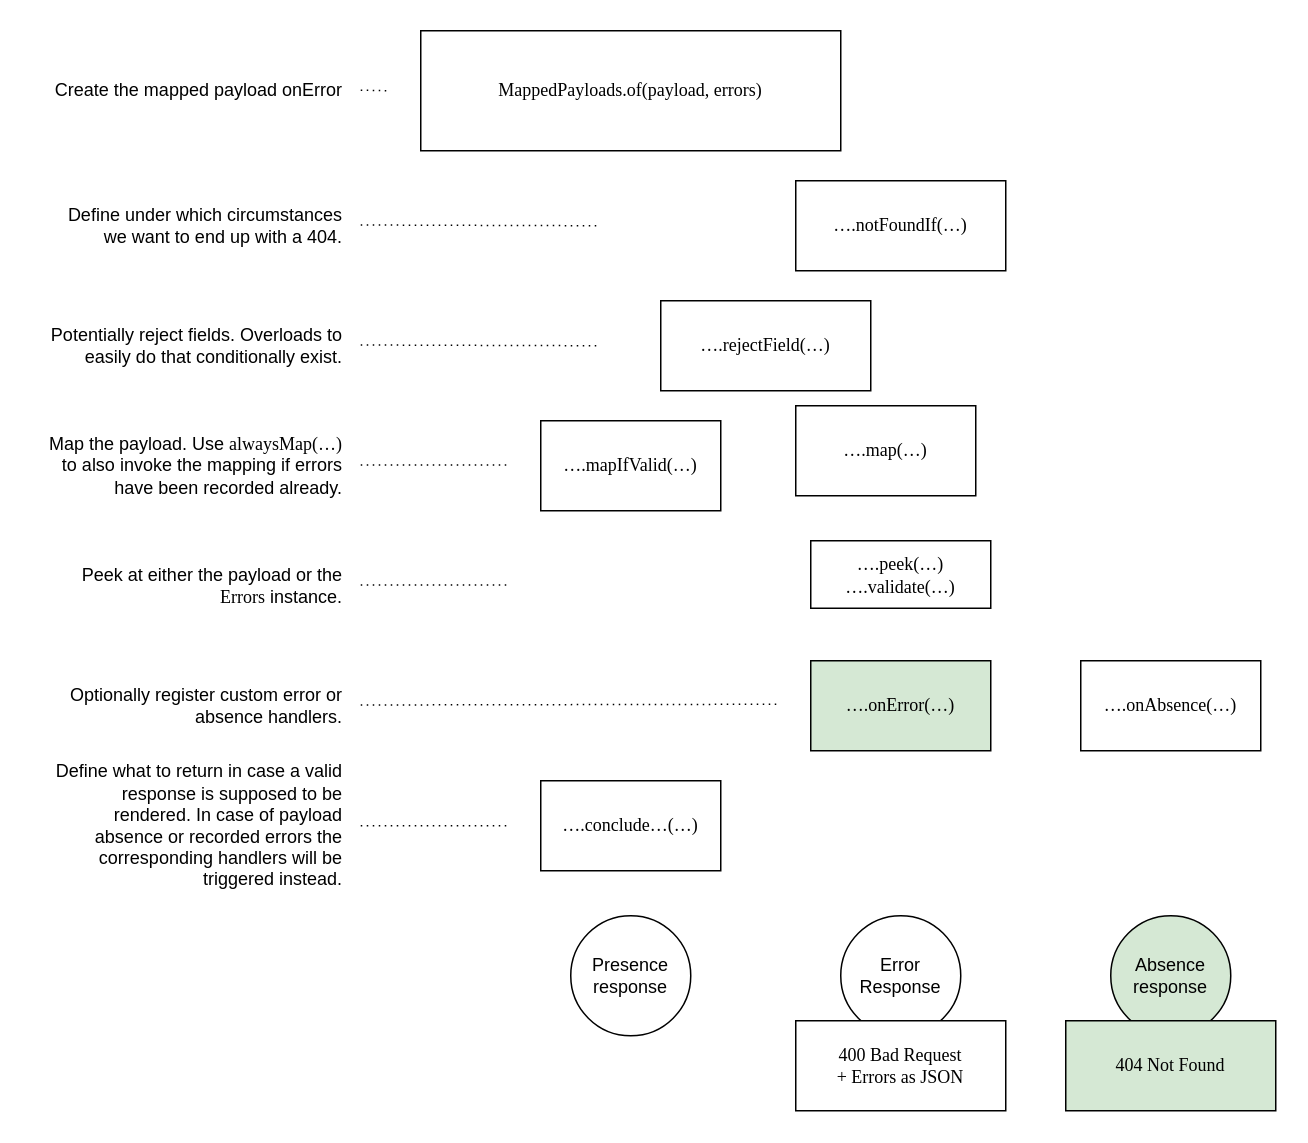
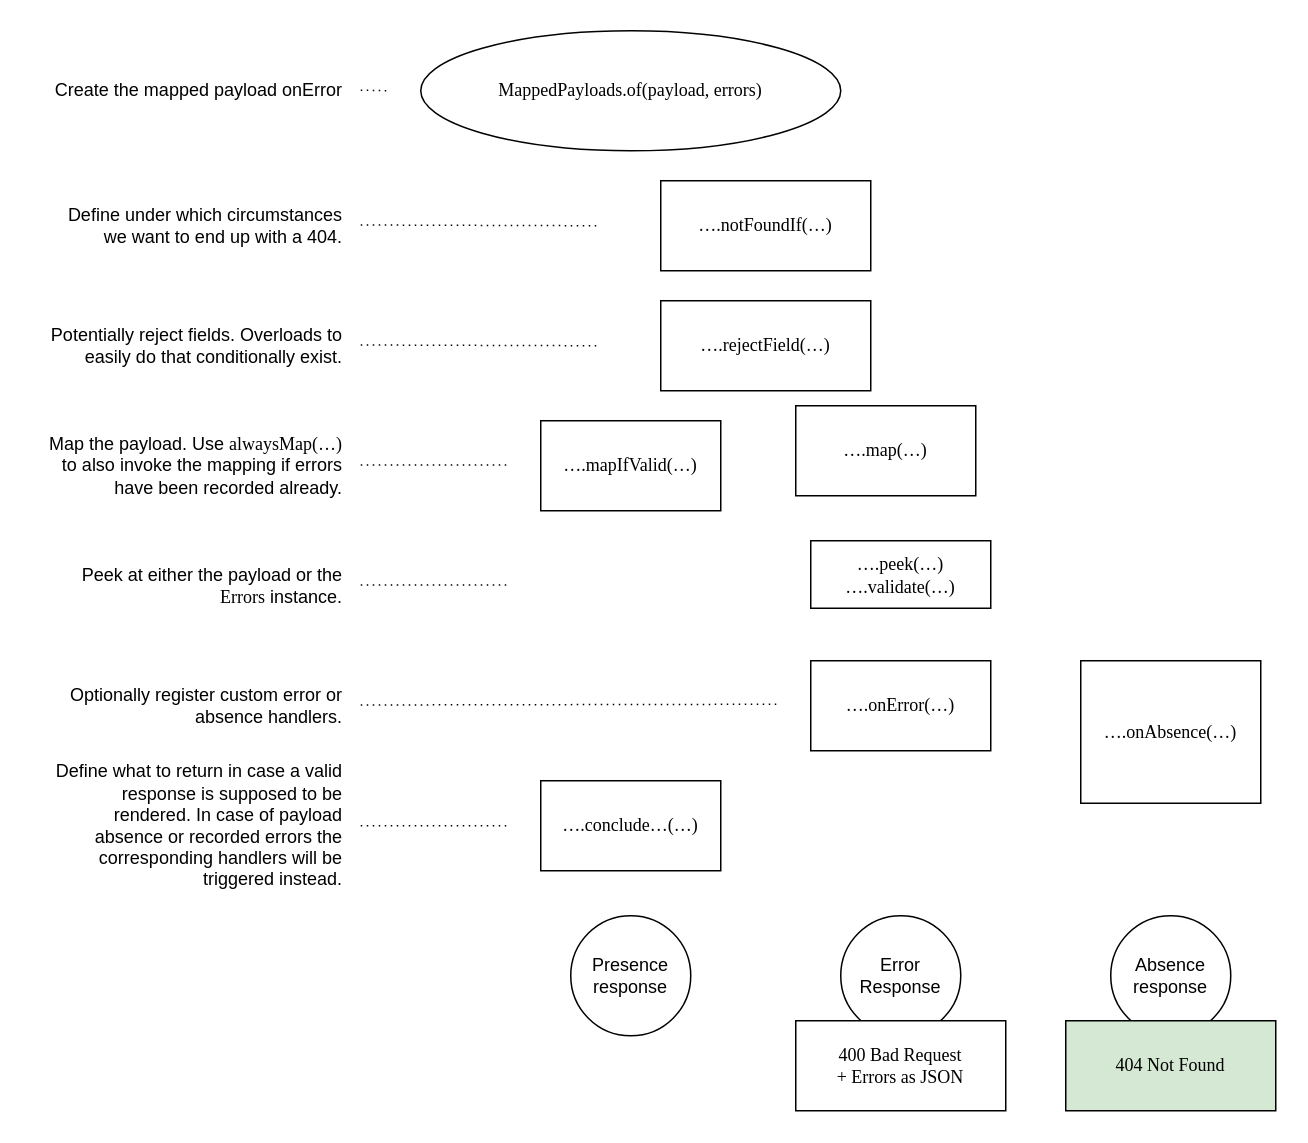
node "MappedPayloads.of(payload, errors)": shape rectangle -> ellipse
node "….notFoundIf(…)": moved (901, 226) -> (766, 226)
node "….onError(…)": fillcolor #d5e8d4 -> #ffffff
node "….onAbsence(…)": size 180x90 -> 180x143
node "Absence response": fillcolor #d5e8d4 -> #ffffff
